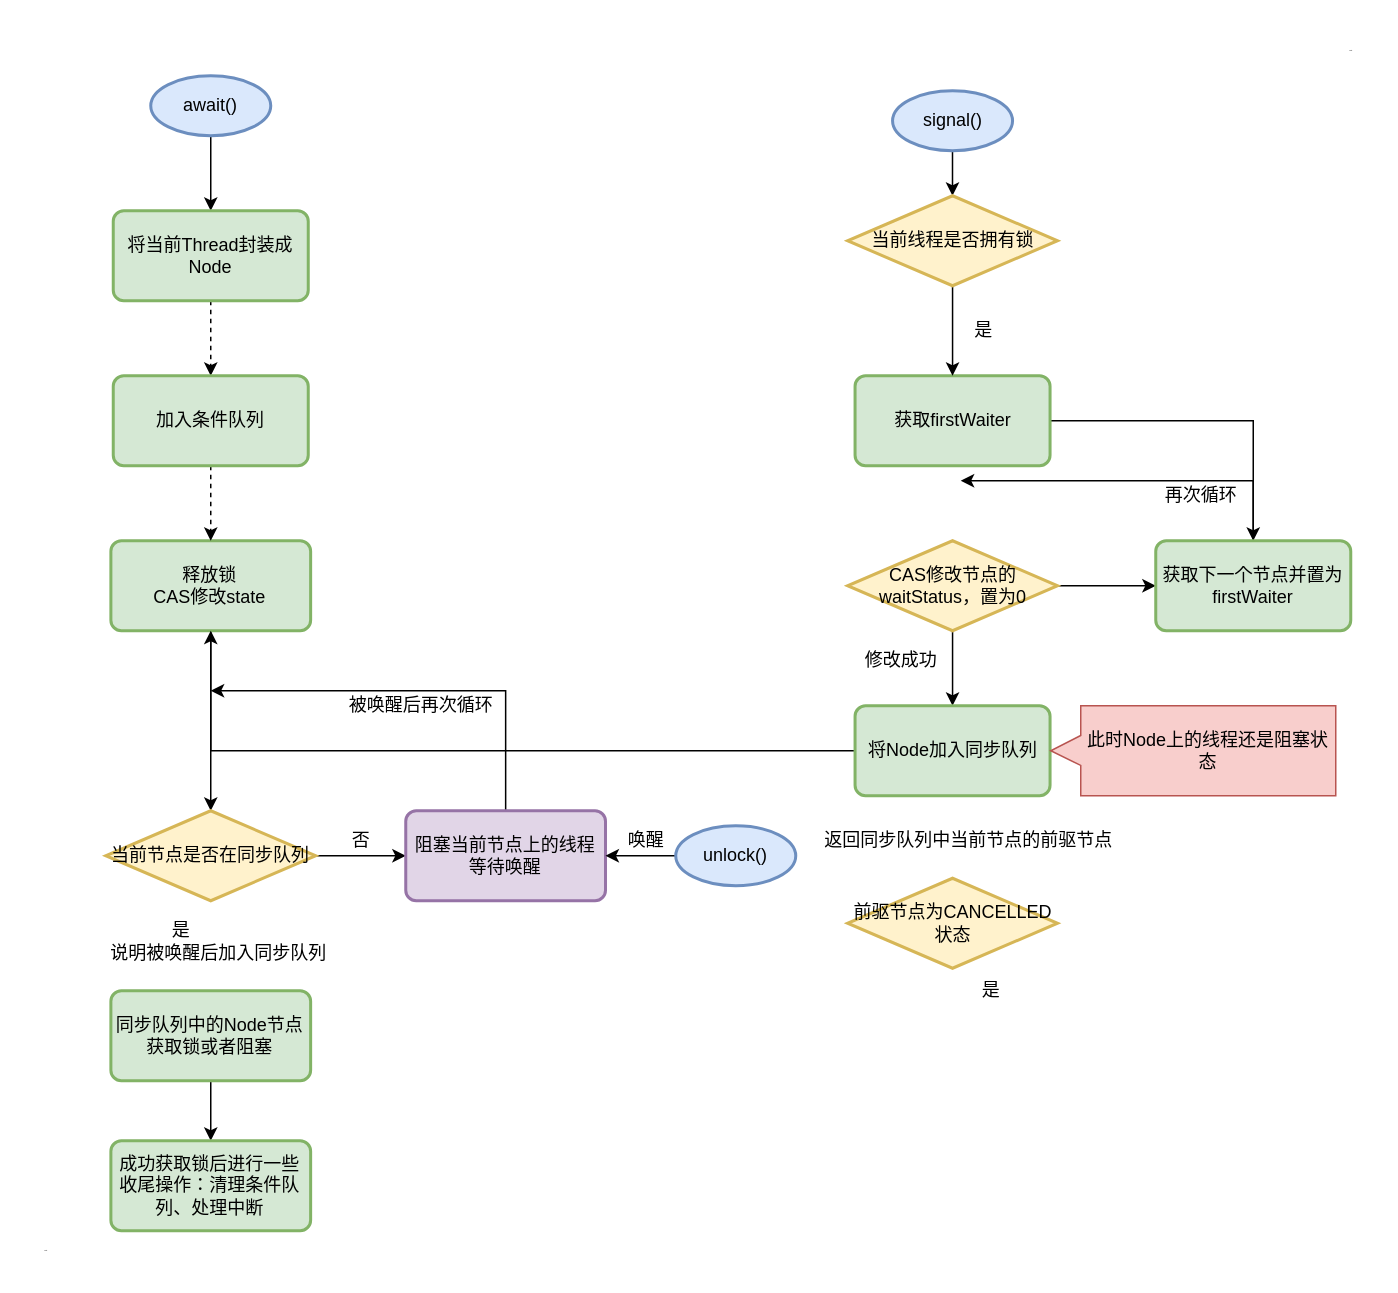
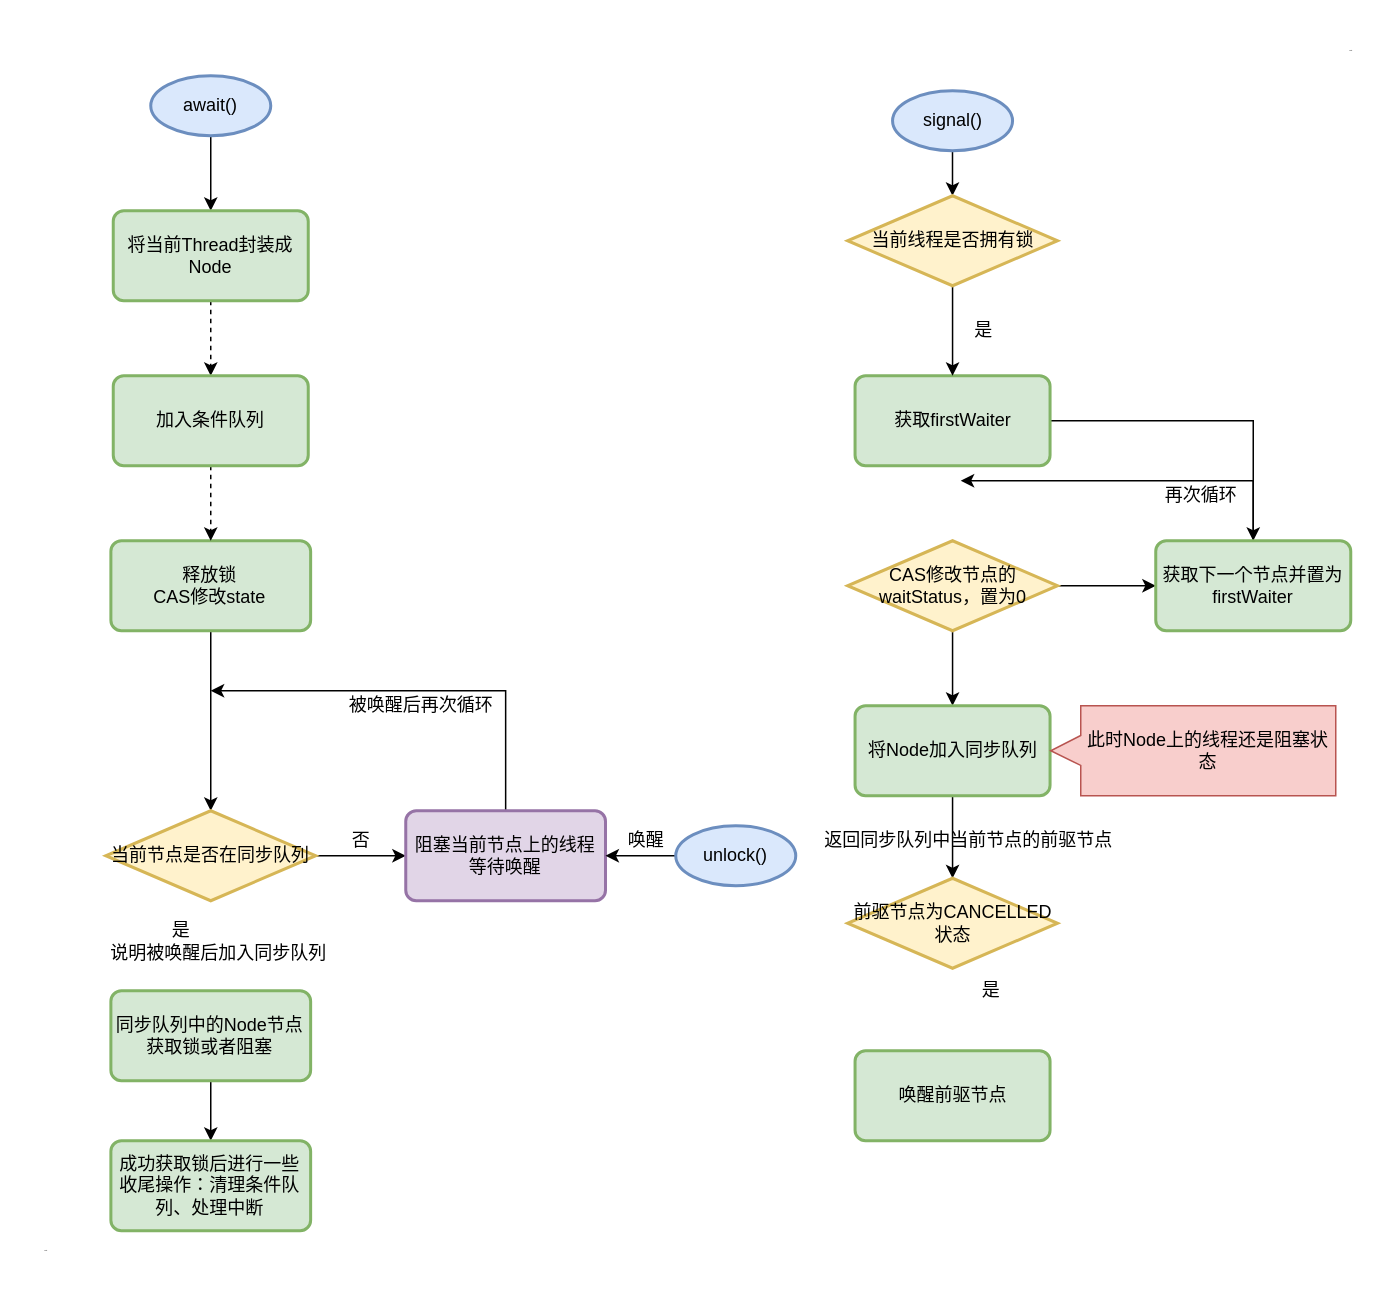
node "修改成功": removed
edge "将Node加入同步队列" -> "释放锁 CAS修改state": now "将Node加入同步队列" -> "前驱节点为CANCELLED状态"
node "唤醒前驱节点": added
